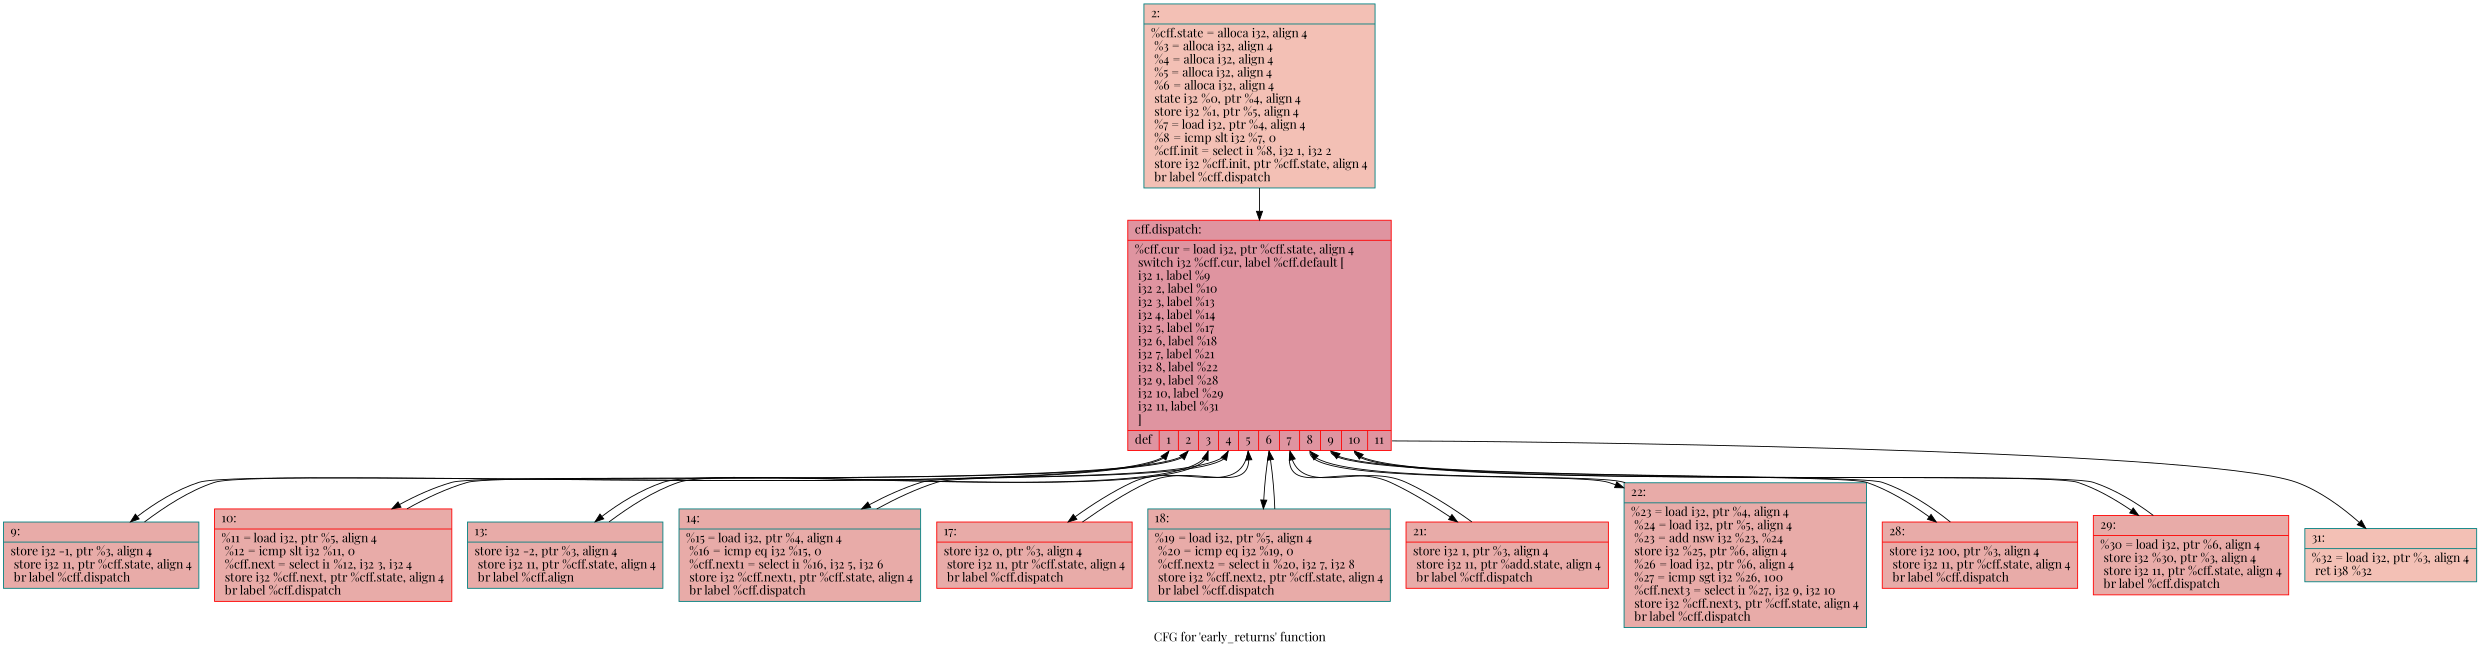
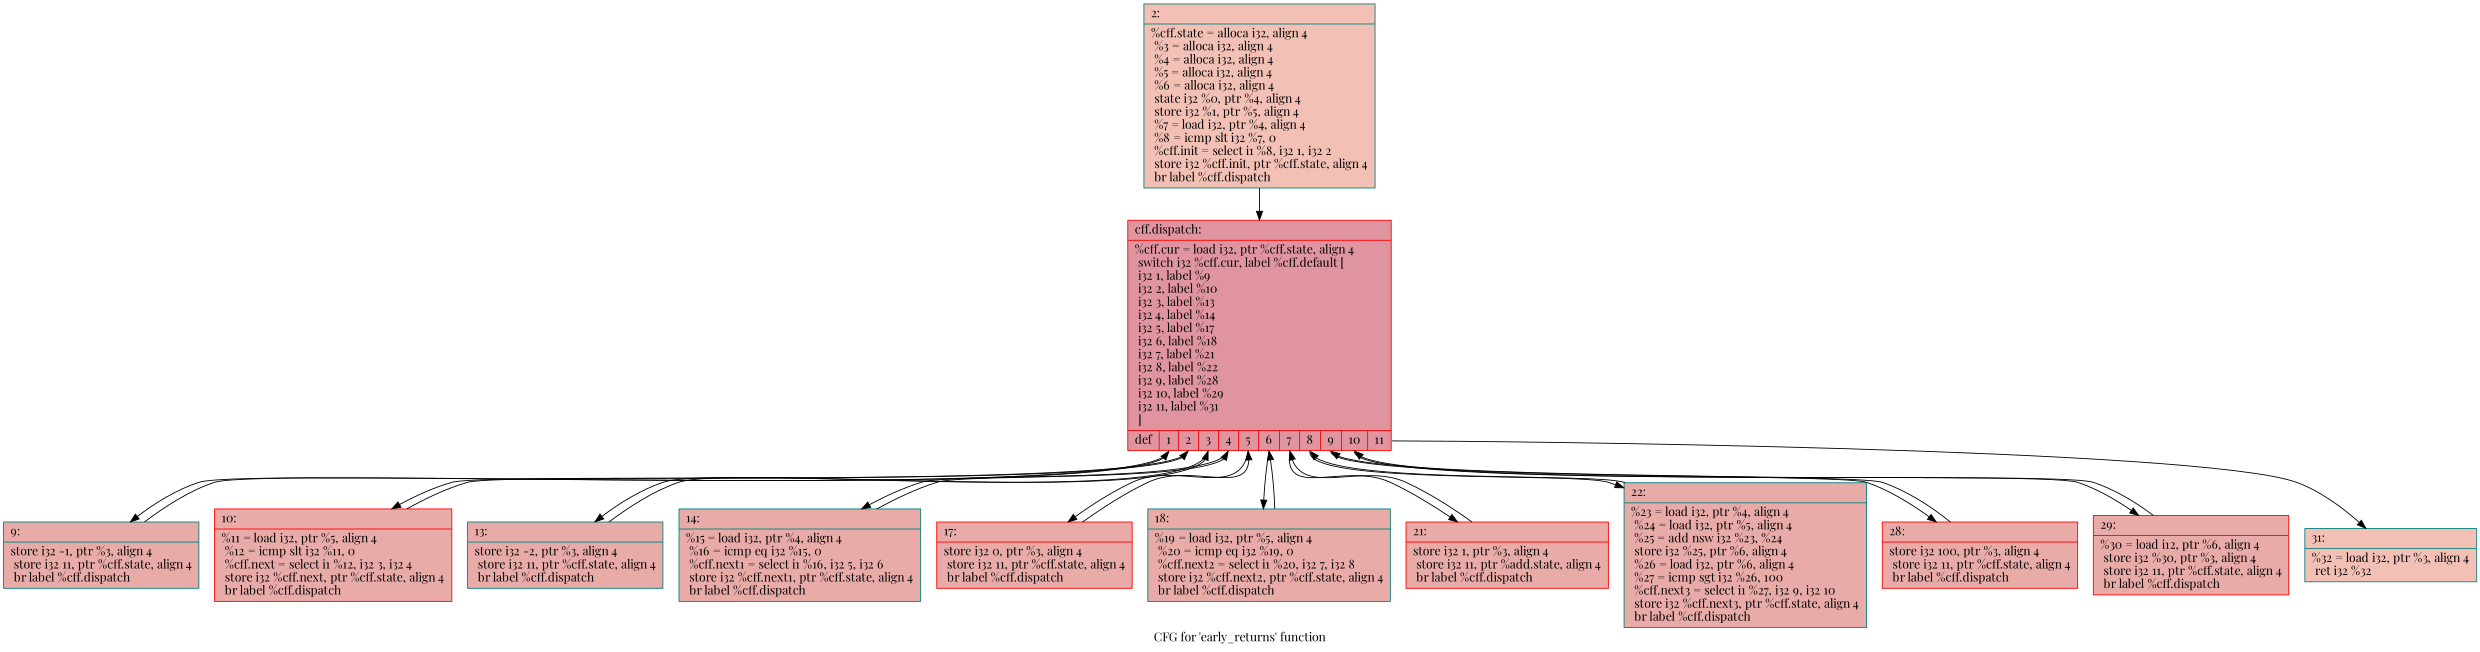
node "22:": text "%23 = add nsw i32 %23, %24" -> "%25 = add nsw i32 %23, %24"
node "29:": text "%30 = load i32, ptr %6, align 4" -> "%30 = load i12, ptr %6, align 4"
node "31:": text "ret i38 %32" -> "ret i32 %32"
node "13:": text "br label %cff.align" -> "br label %cff.dispatch"
